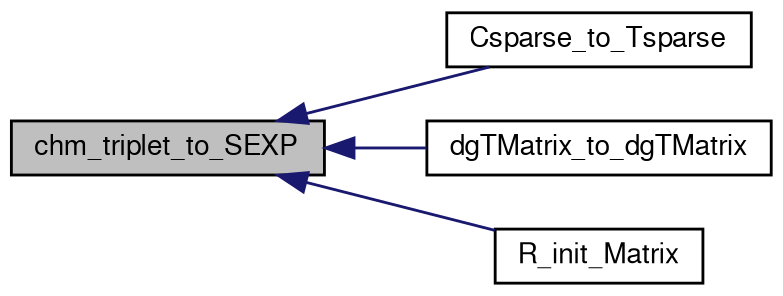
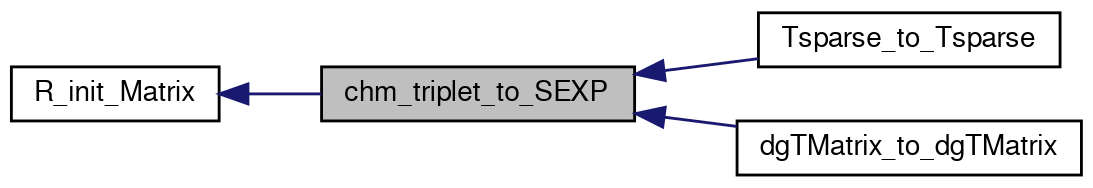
node "Csparse_to_Tsparse": label "Csparse_to_Tsparse" -> "Tsparse_to_Tsparse"
edge "R_init_Matrix" -> "chm_triplet_to_SEXP": reversed
